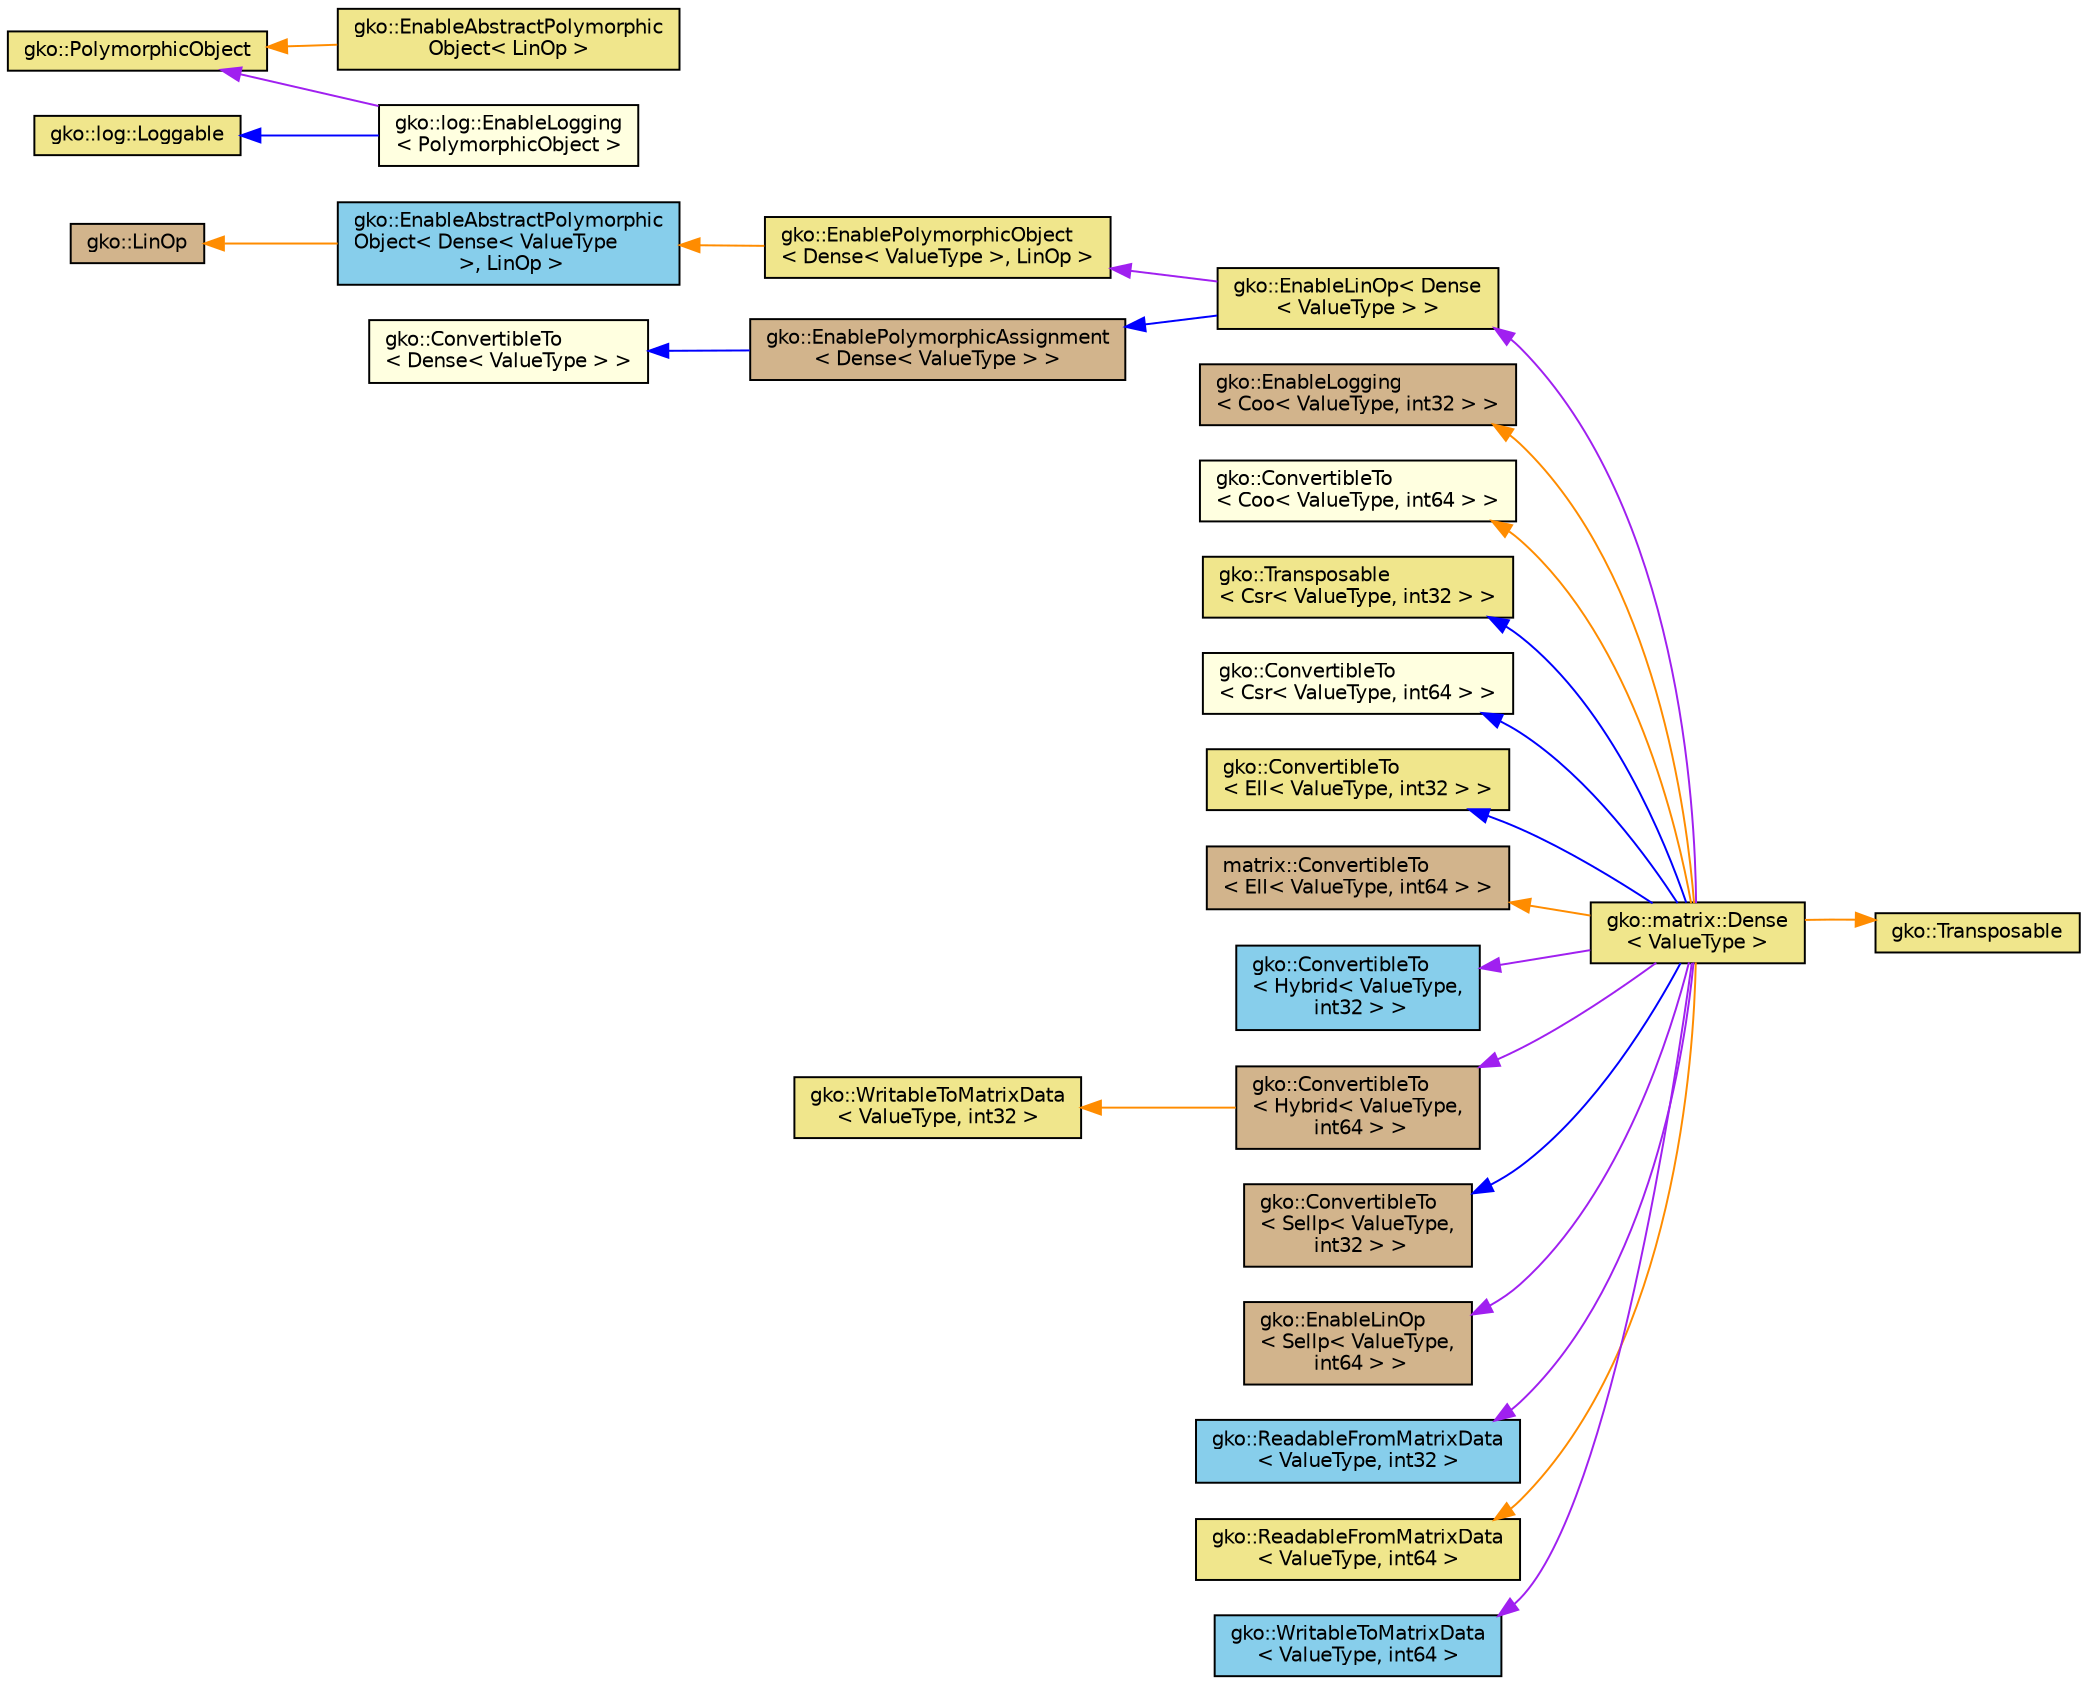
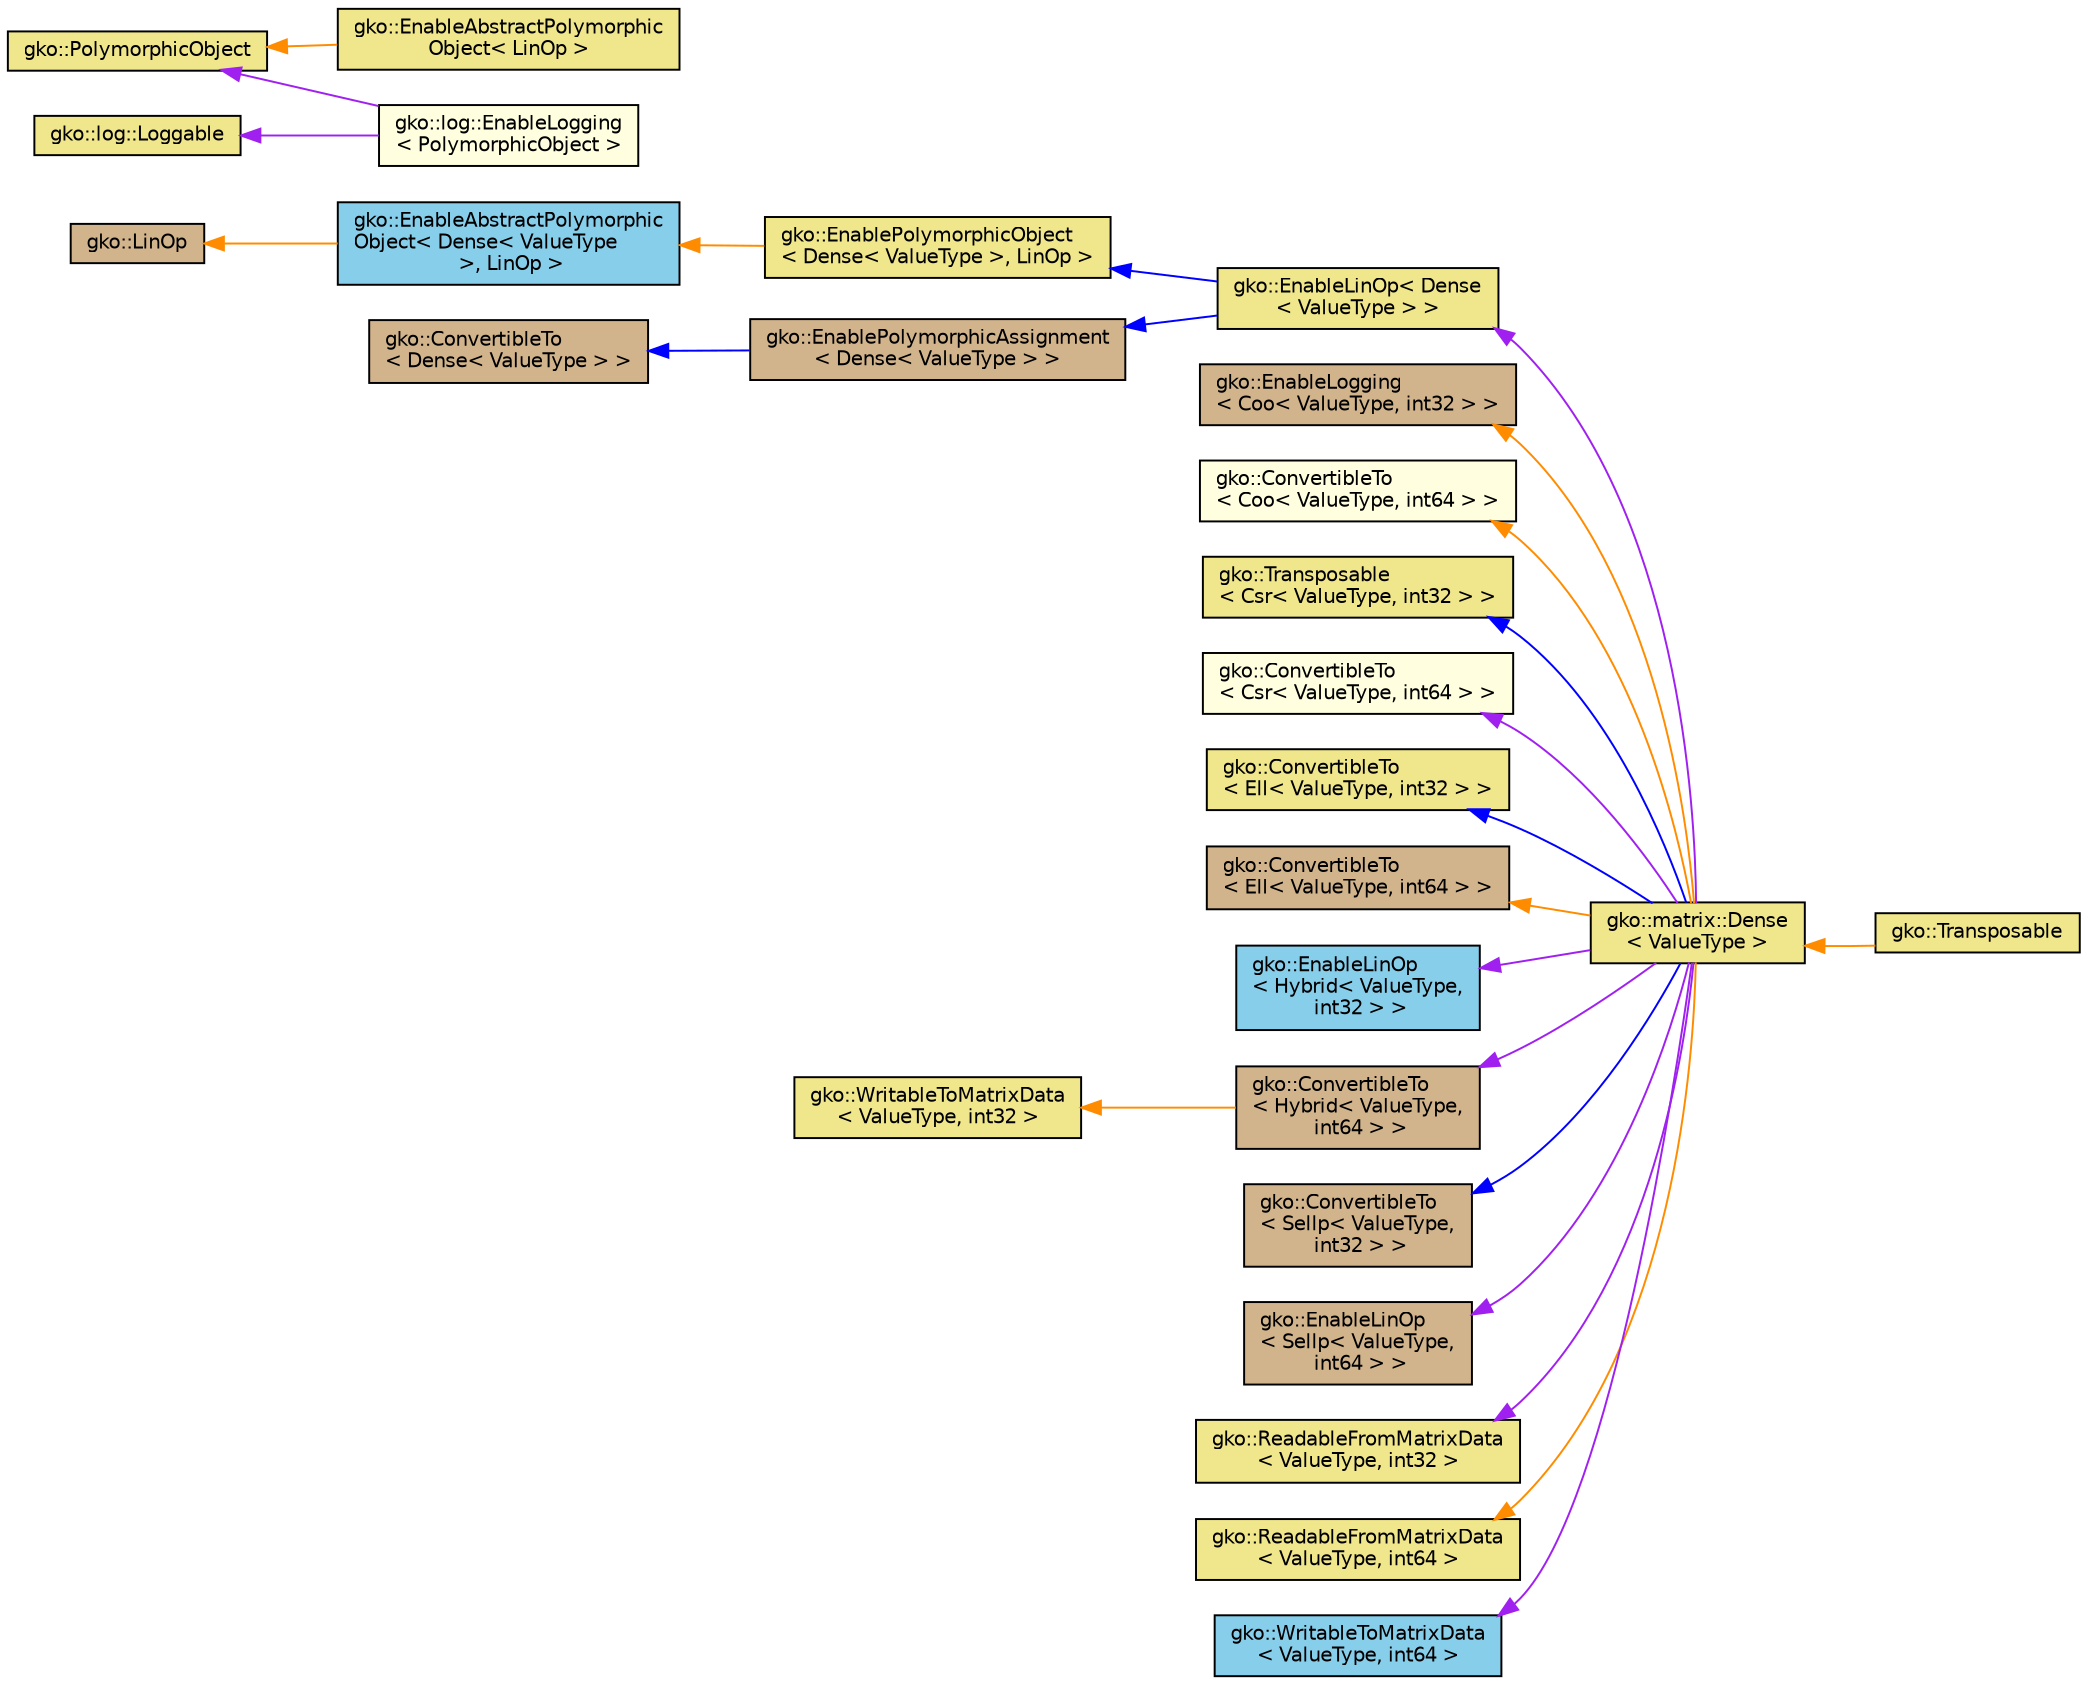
edge "gko::log::EnableLogging < PolymorphicObject >" -> "gko::log::Loggable": color blue -> purple
edge "gko::EnableLinOp< Dense < ValueType > >" -> "gko::EnablePolymorphicObject < Dense< ValueType >, LinOp >": color purple -> blue
node "gko::ConvertibleTo < Dense< ValueType > >": fillcolor lightyellow -> tan
edge "gko::matrix::Dense < ValueType >" -> "gko::ConvertibleTo < Csr< ValueType, int64 > >": color blue -> purple
node "matrix::ConvertibleTo < Ell< ValueType, int64 > >": label "matrix::ConvertibleTo < Ell< ValueType, int64 > >" -> "gko::ConvertibleTo < Ell< ValueType, int64 > >"
edge "gko::matrix::Dense < ValueType >" -> "gko::Transposable": reversed
node "gko::ConvertibleTo < Hybrid< ValueType, int32 > >": label "gko::ConvertibleTo < Hybrid< ValueType, int32 > >" -> "gko::EnableLinOp < Hybrid< ValueType, int32 > >"
node "gko::ReadableFromMatrixData < ValueType, int32 >": fillcolor skyblue -> khaki
